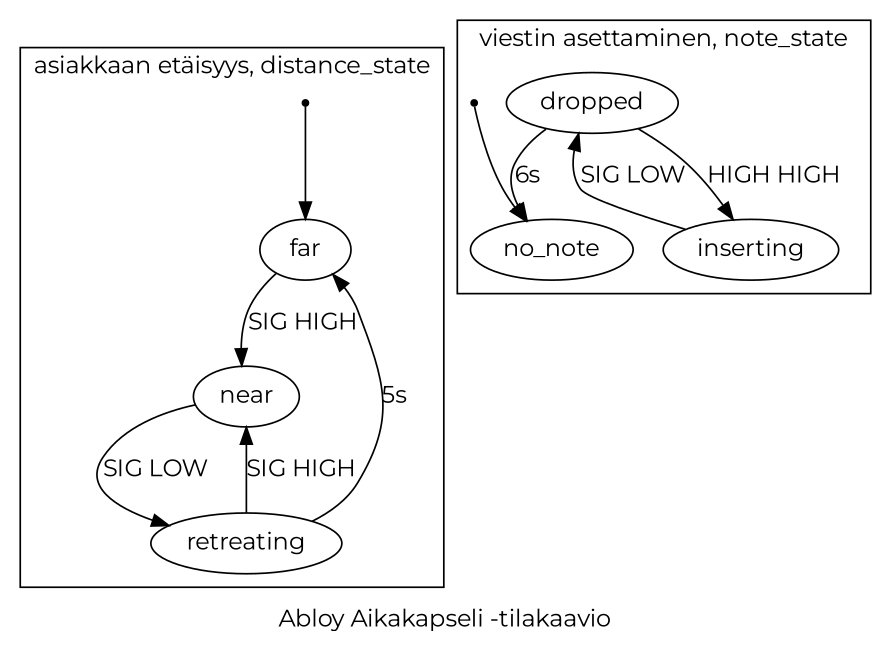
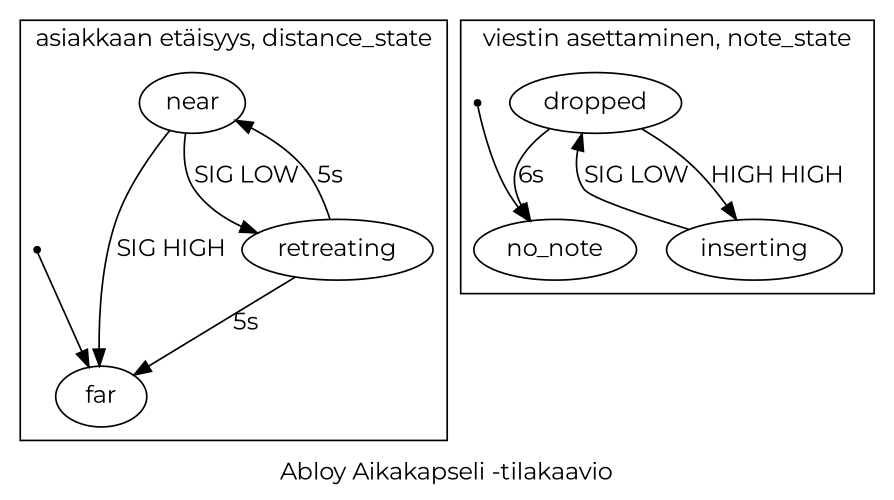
edge "far" -> "near": reversed
edge "retreating" -> "near": label "SIG HIGH" -> "5s"
